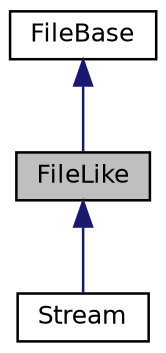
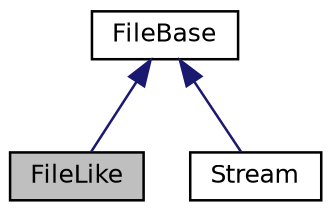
edge "Stream" -> "FileLike": now "Stream" -> "FileBase"
